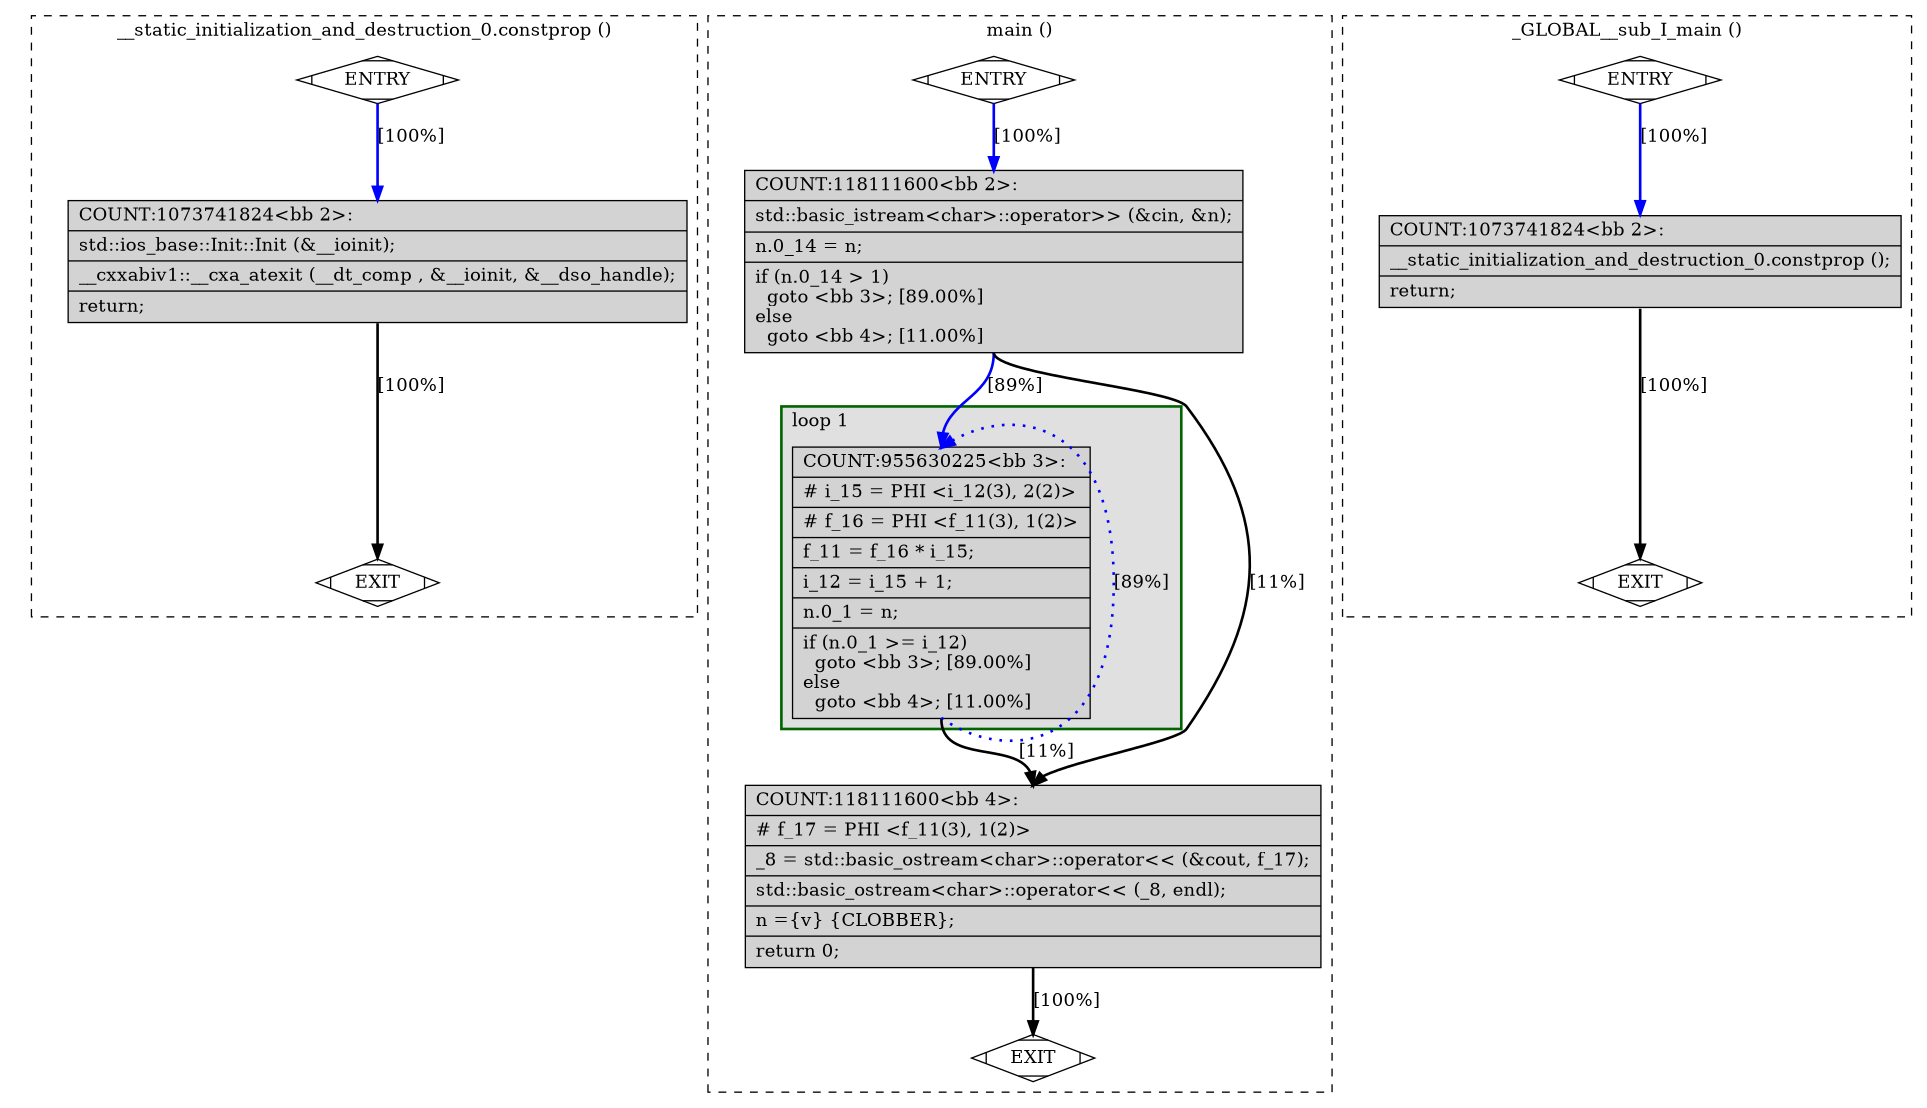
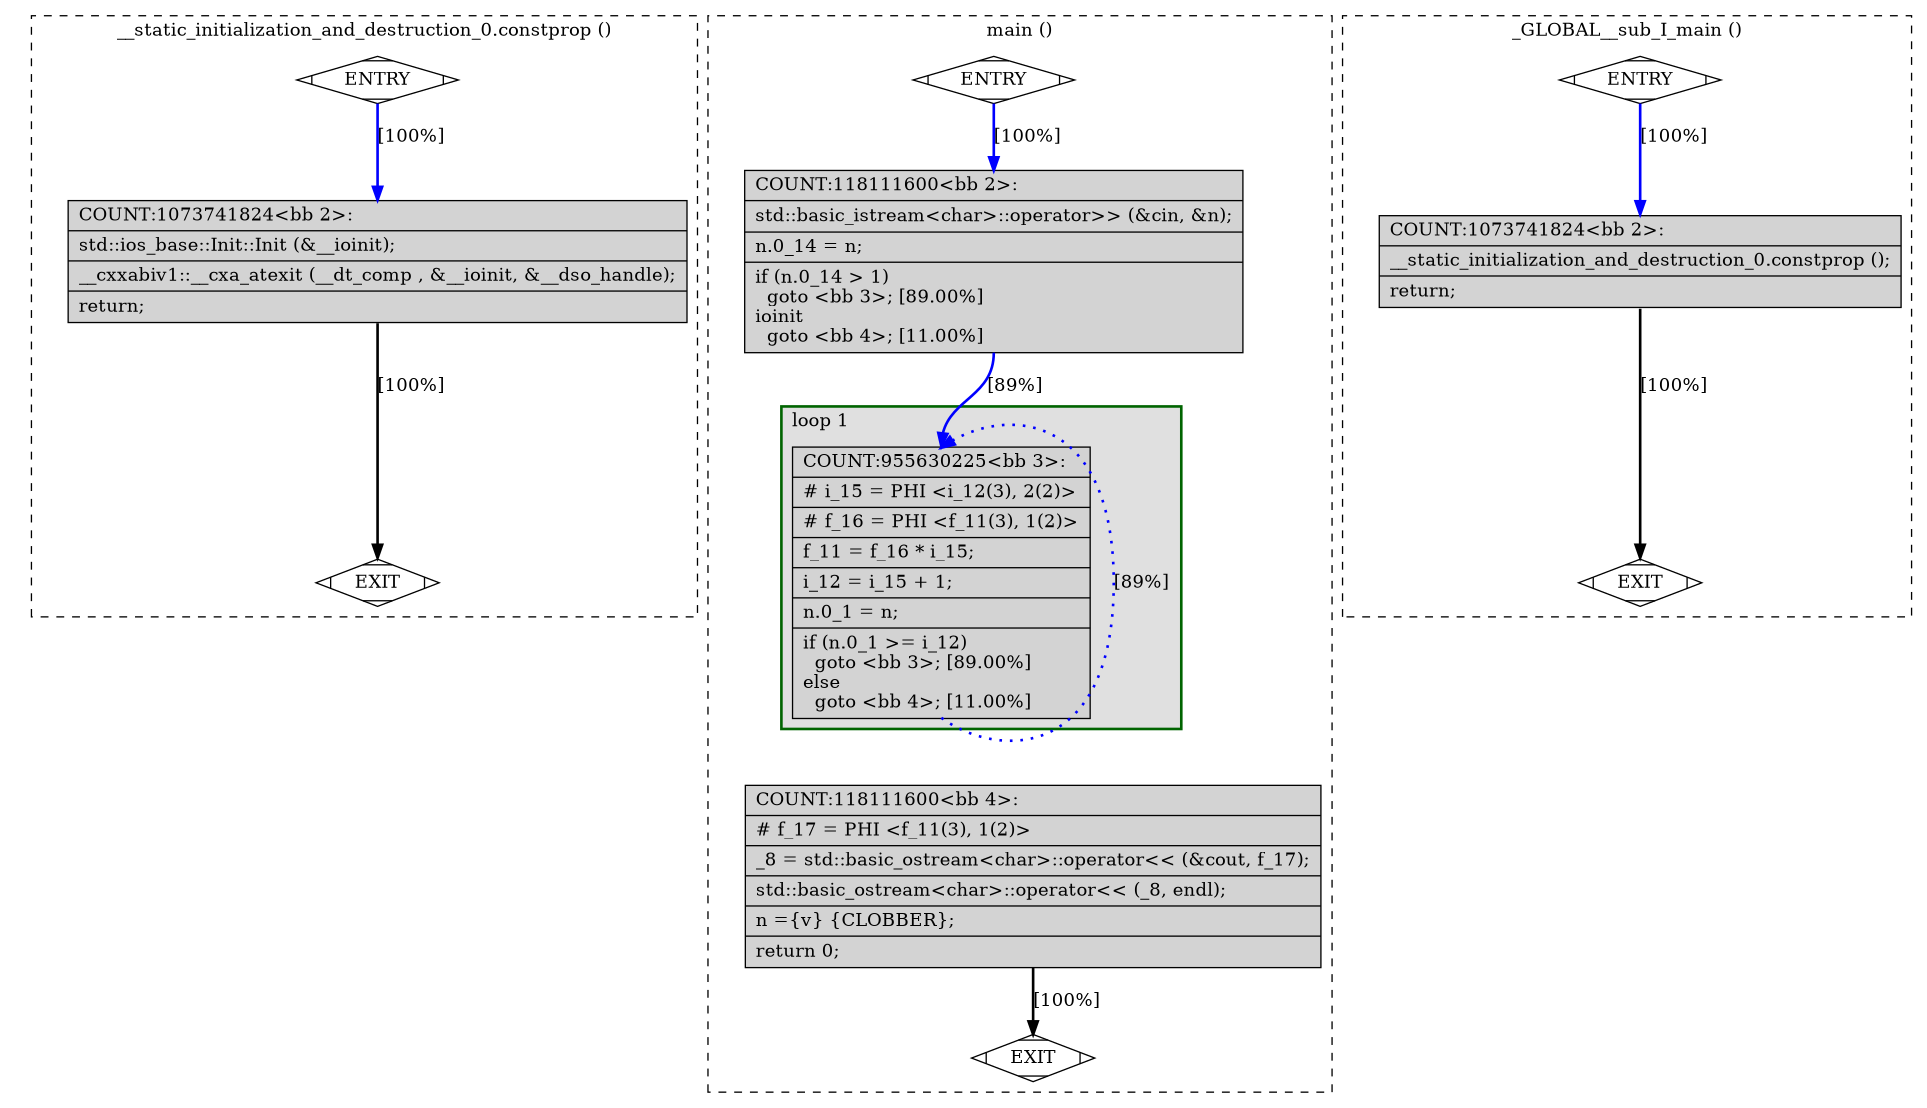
node "COUNT:118111600<bb 2>:": text "else" -> "ioinit"
edge "COUNT:118111600<bb 2>:" -> "COUNT:118111600<bb 4>:": removed, label "[11%]"
edge "COUNT:955630225<bb 3>:" -> "COUNT:118111600<bb 4>:": removed, label "[11%]"
